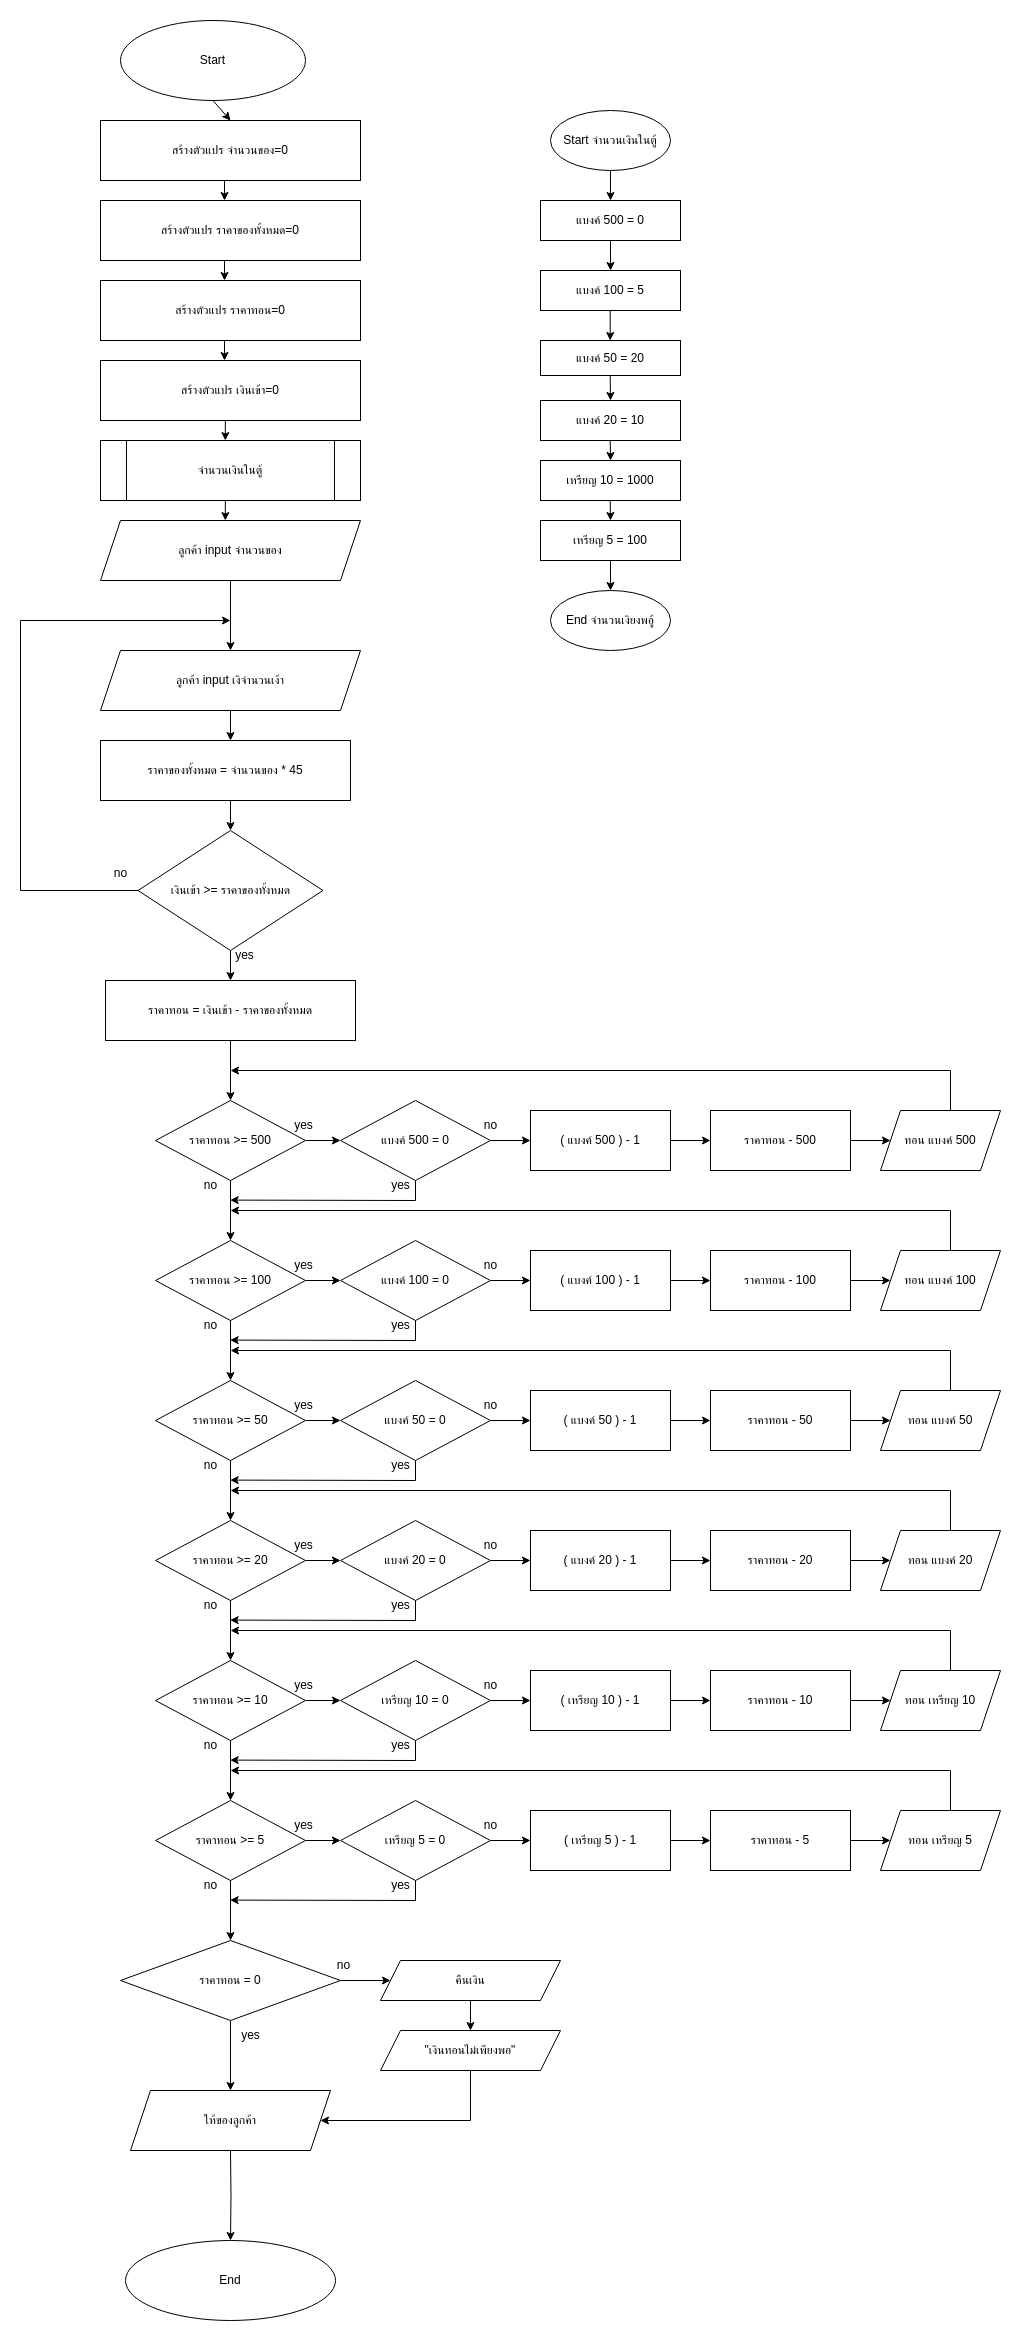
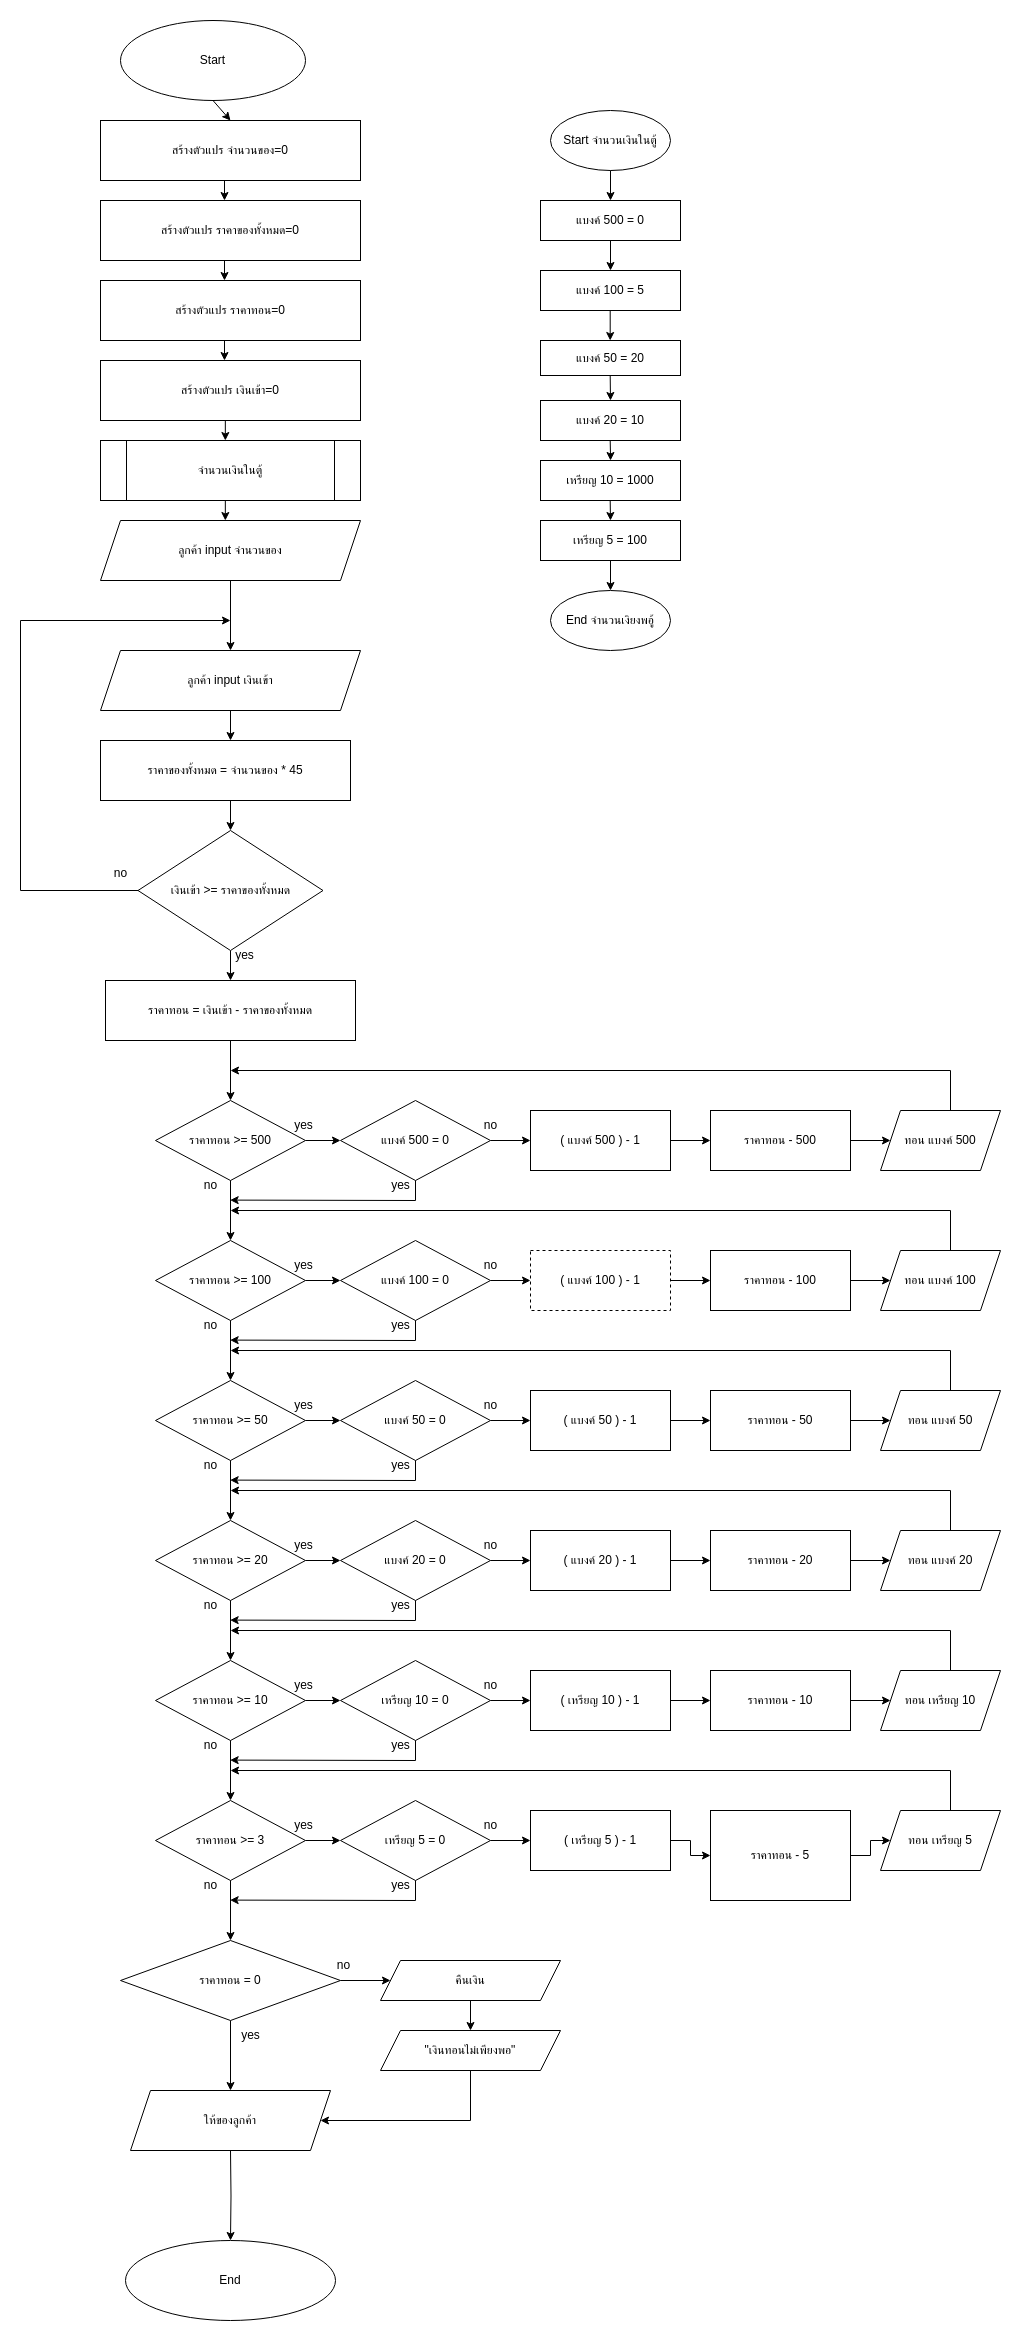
node "ลูกค้า input เงิจำนวนเง้า": label "ลูกค้า input เงิจำนวนเง้า" -> "ลูกค้า input เงินเข้า"
node "( แบงค์ 100 ) - 1": style solid -> dashed
node "ราคาทอน >= 5": label "ราคาทอน >= 5" -> "ราคาทอน >= 3"
node "ราคาทอน - 5": size 140x60 -> 140x90
